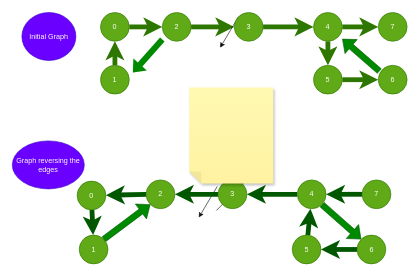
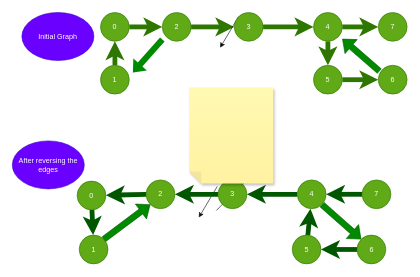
node "Initial Graph": size 54x48 -> 72x48
node "Graph reversing the edges": label "Graph reversing the edges" -> "After reversing the edges"
